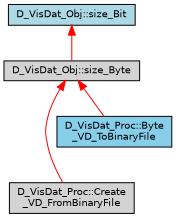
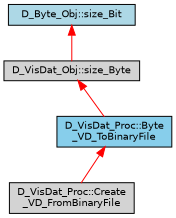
node "D_VisDat_Obj::size_Bit": label "D_VisDat_Obj::size_Bit" -> "D_Byte_Obj::size_Bit"
edge "D_VisDat_Proc::Create _VD_FromBinaryFile" -> "D_VisDat_Obj::size_Byte": now "D_VisDat_Proc::Create _VD_FromBinaryFile" -> "D_VisDat_Proc::Byte _VD_ToBinaryFile"
